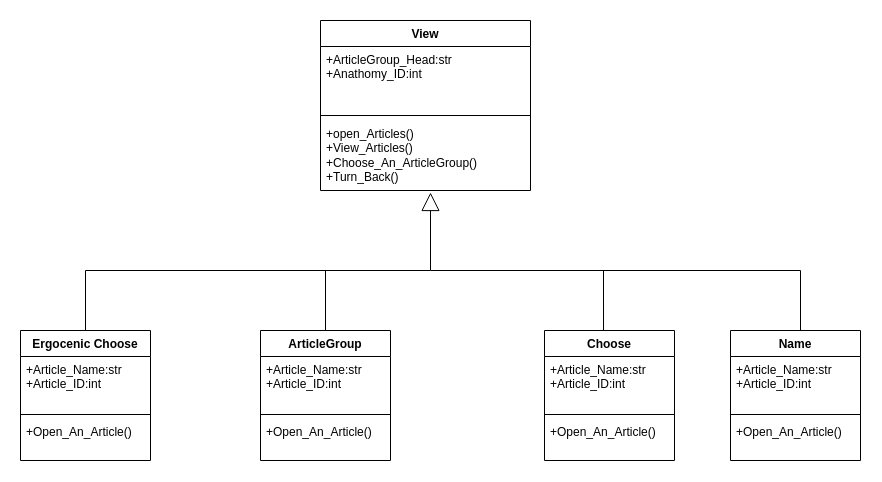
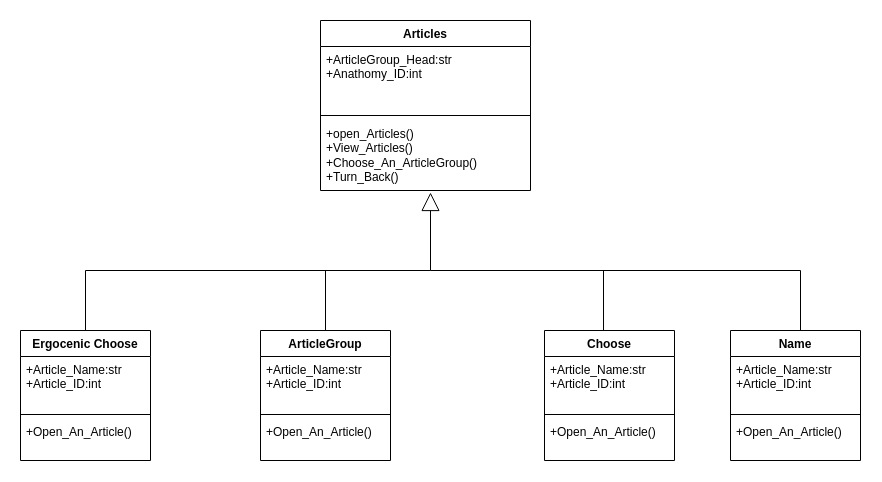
node "View": label "View" -> "Articles"
